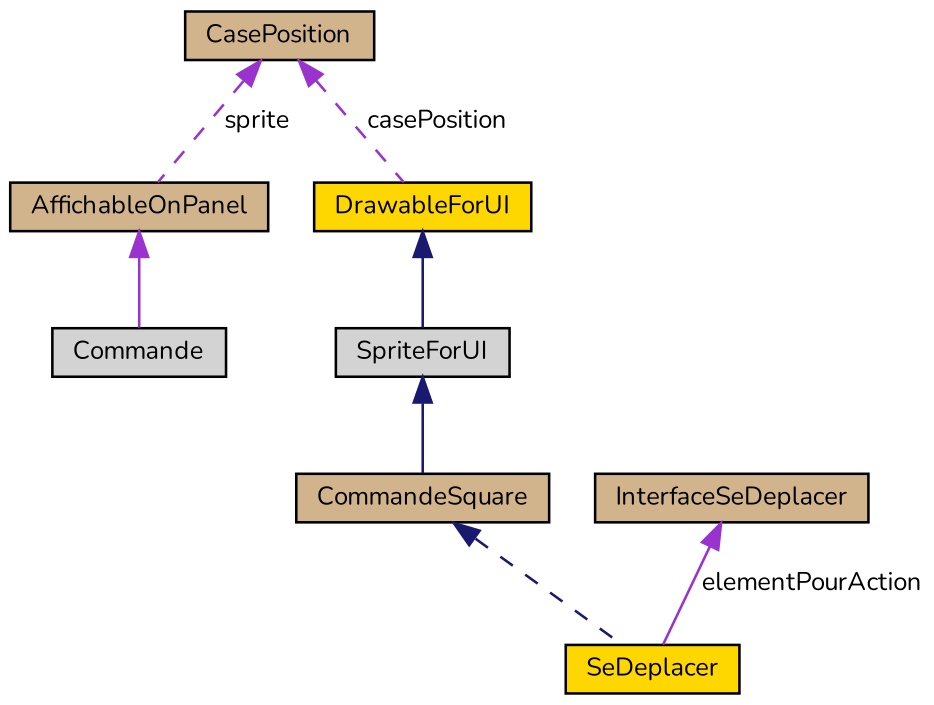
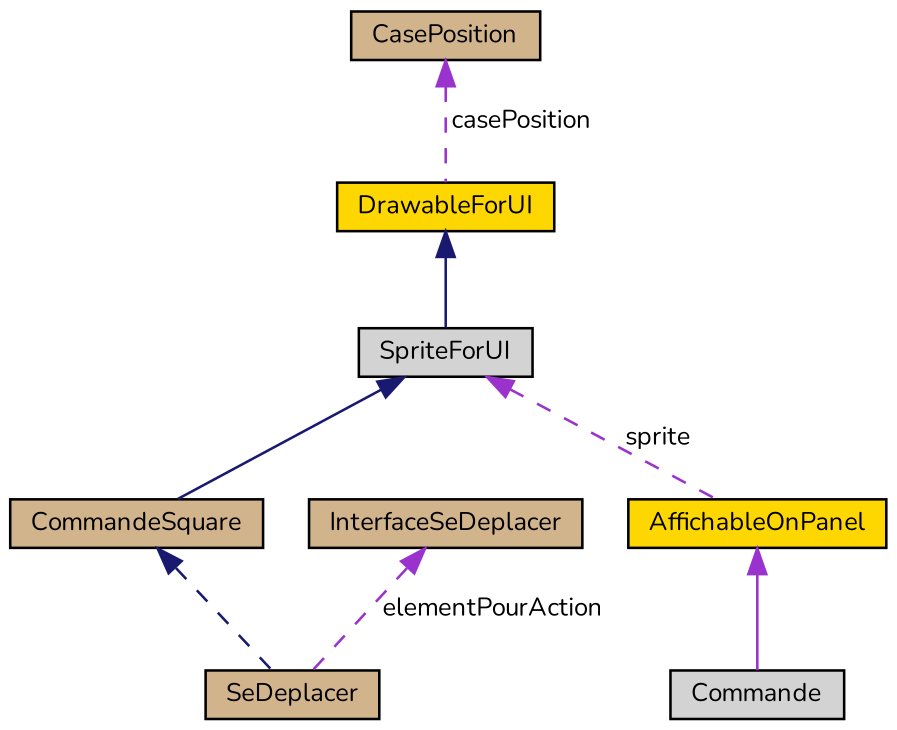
edge "AffichableOnPanel" -> "CasePosition": now "AffichableOnPanel" -> "SpriteForUI"
node "AffichableOnPanel": fillcolor tan -> gold
edge "SeDeplacer" -> "InterfaceSeDeplacer": style solid -> dashed
node "SeDeplacer": fillcolor gold -> tan
